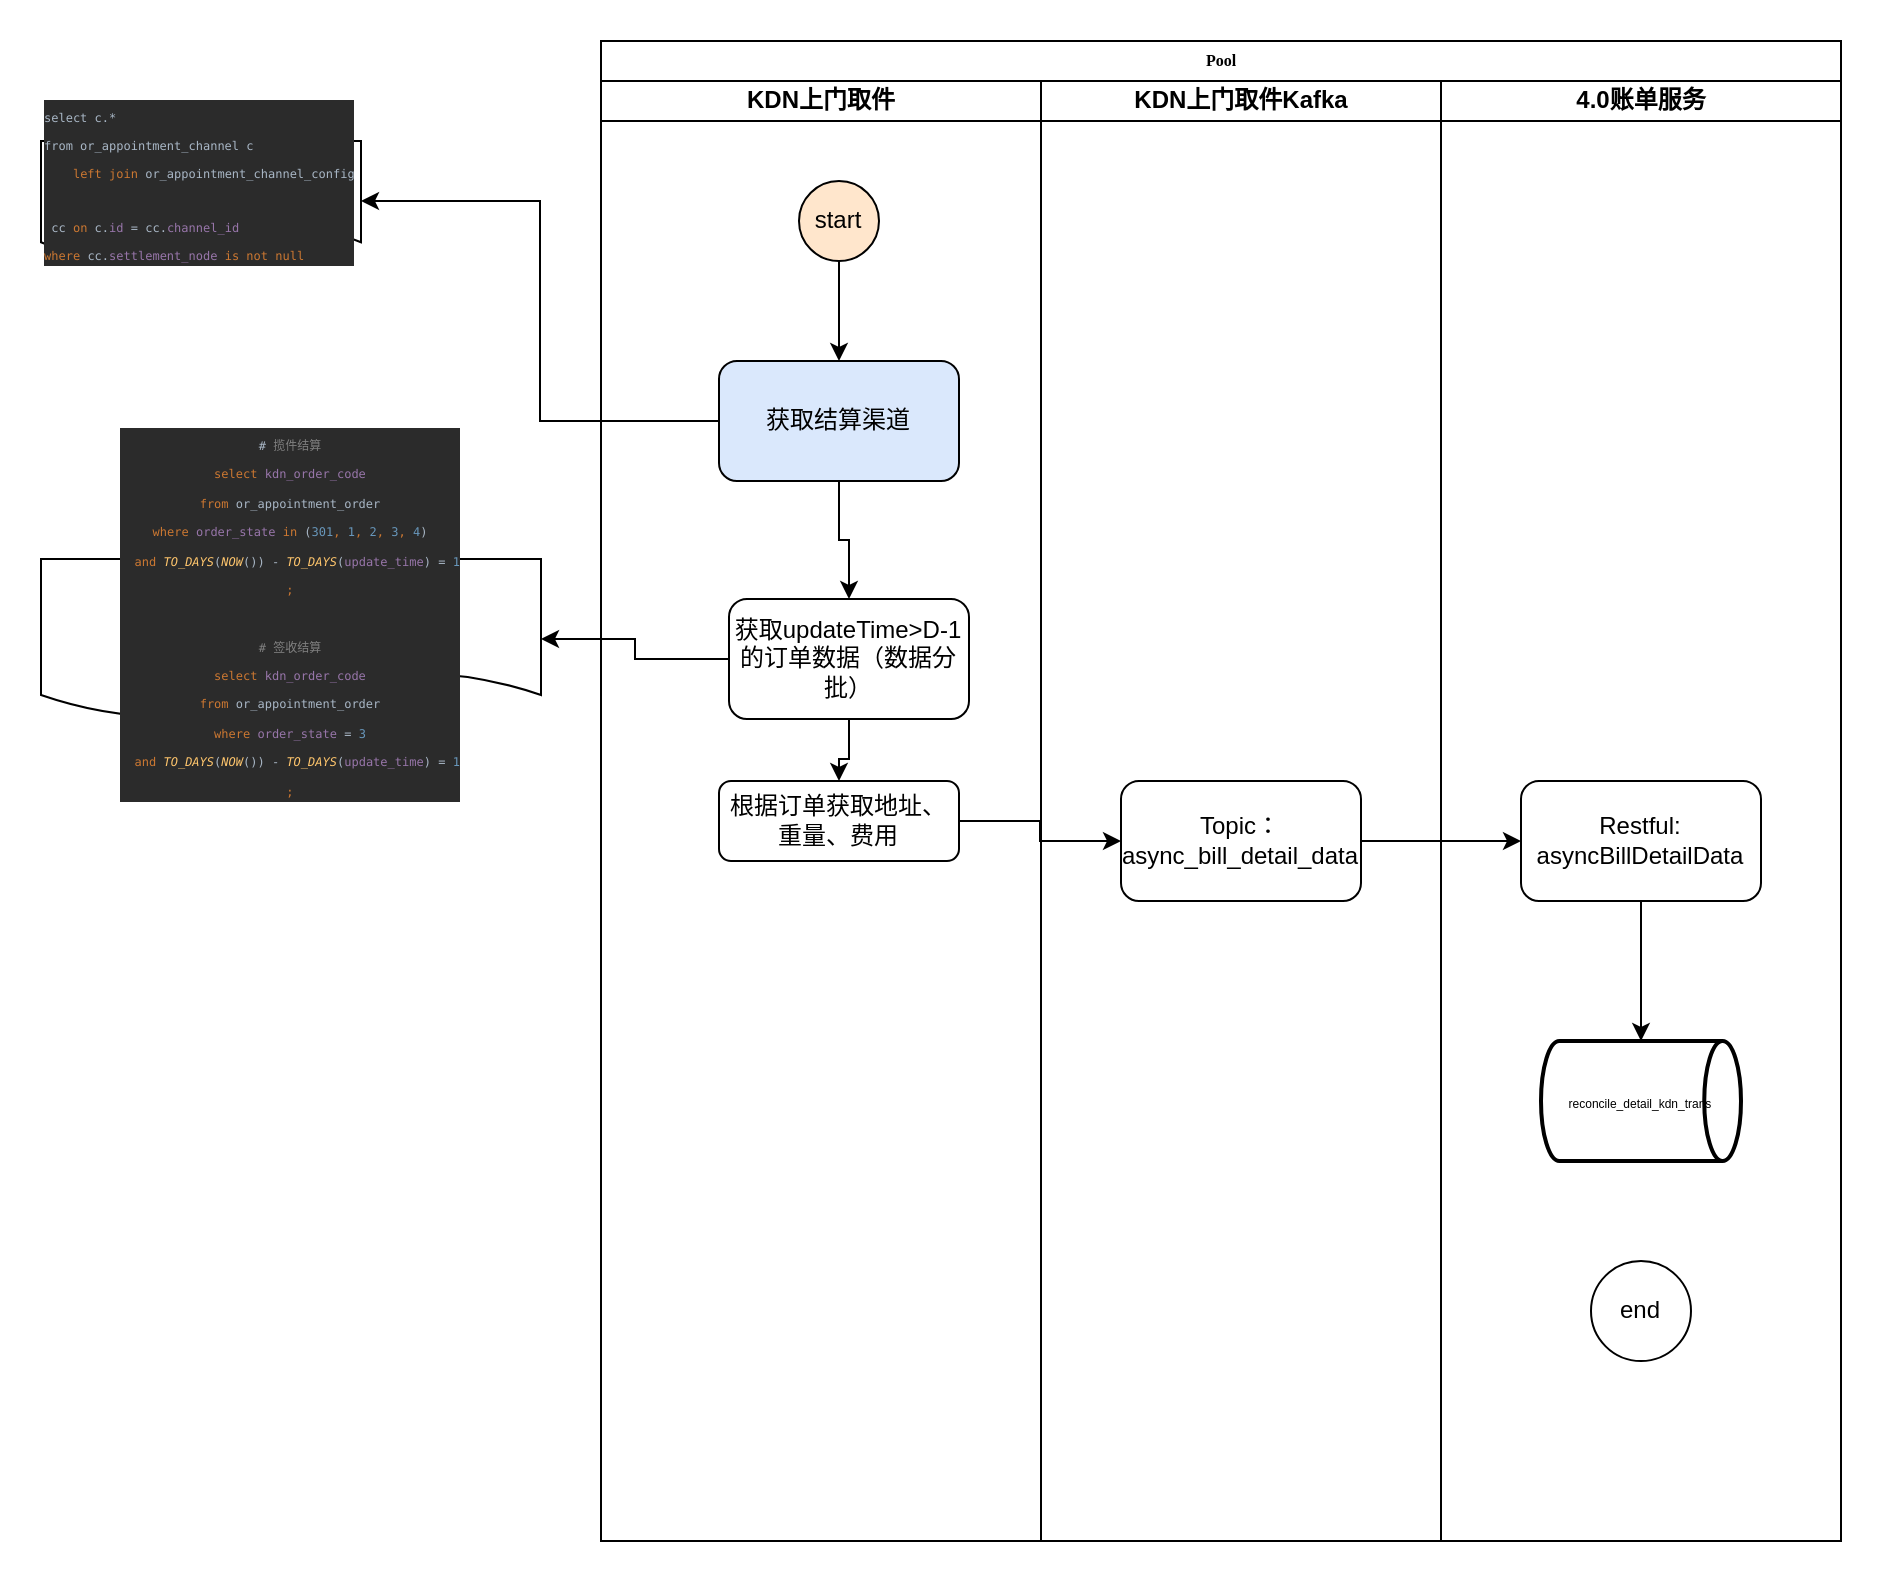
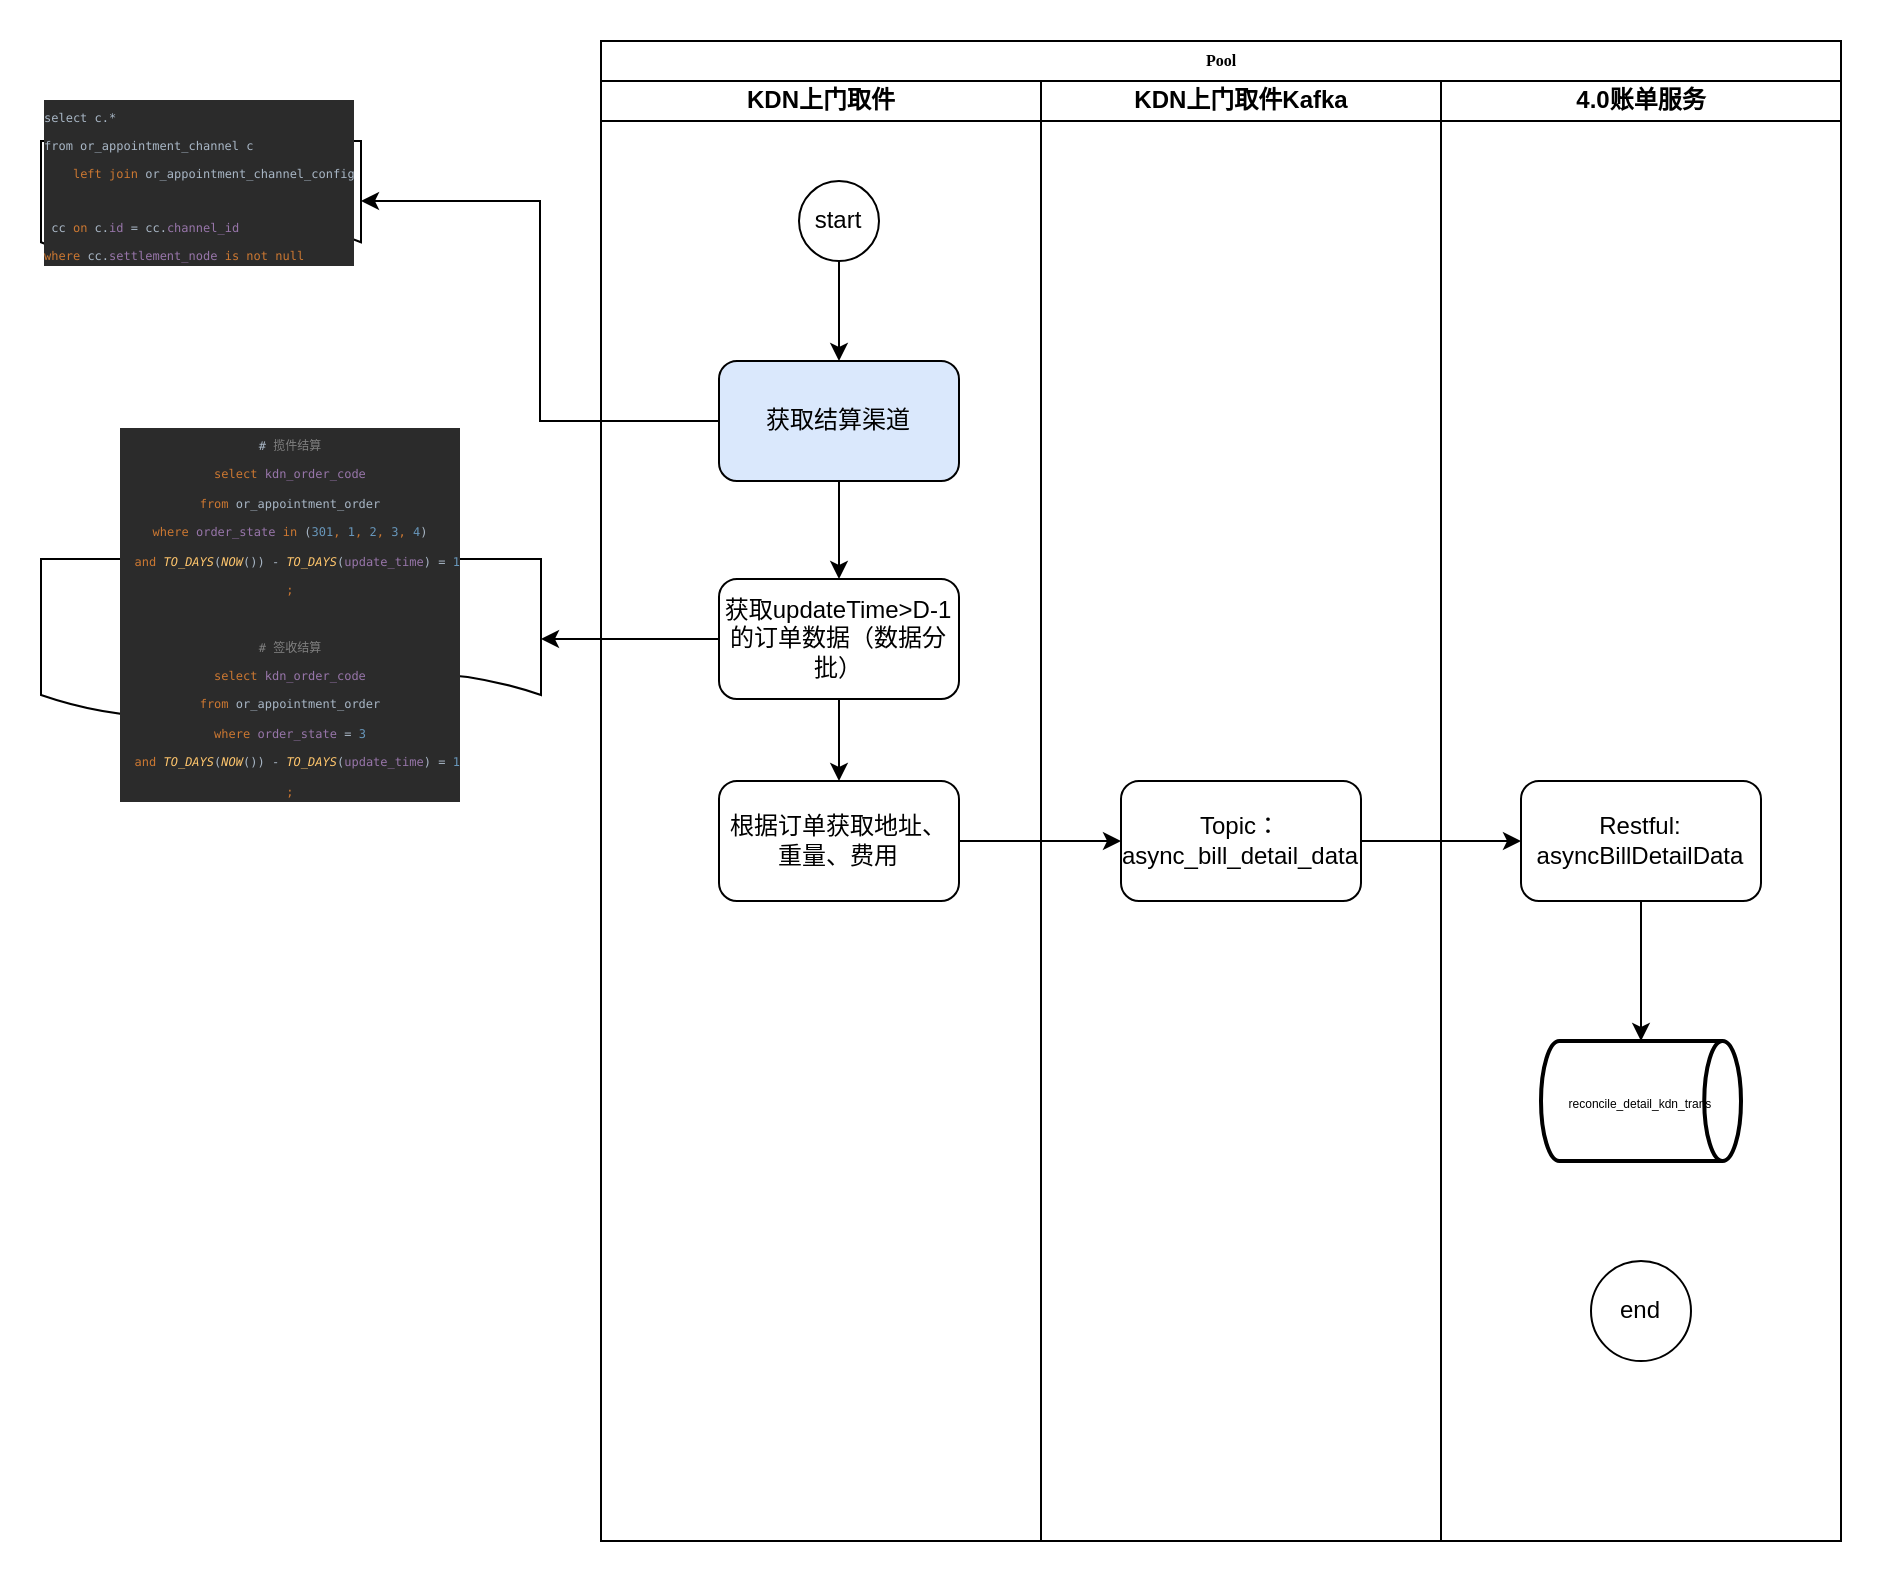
node "start": fillcolor #ffe6cc -> #ffffff
node "获取updateTime>D-1的订单数据（数据分批）": moved (849, 659) -> (839, 639)
node "根据订单获取地址、重量、费用": size 240x80 -> 240x120
